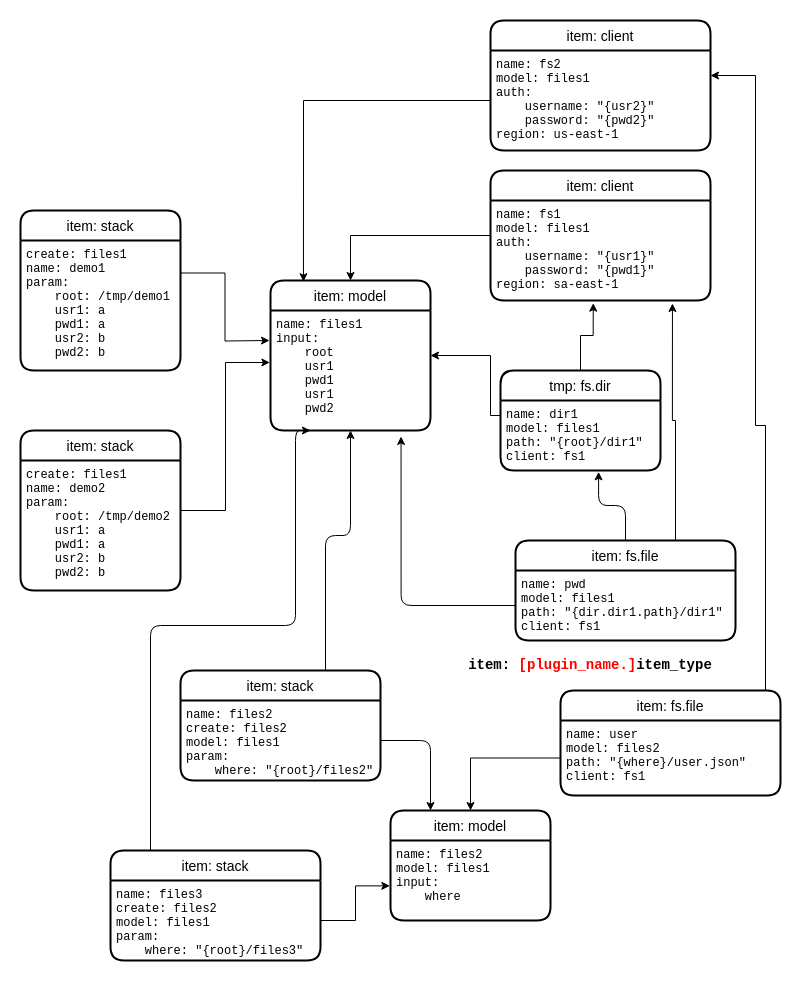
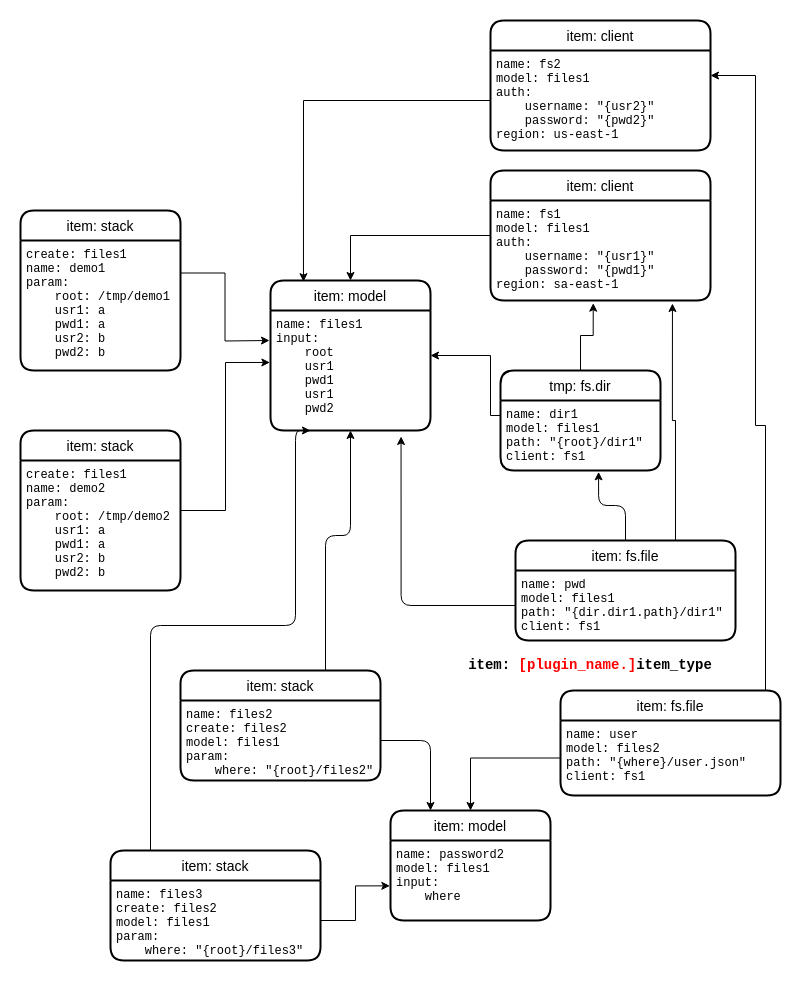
node "name: files2 model: files1 input: where": label "name: files2 model: files1 input: where" -> "name: password2 model: files1 input: where"
